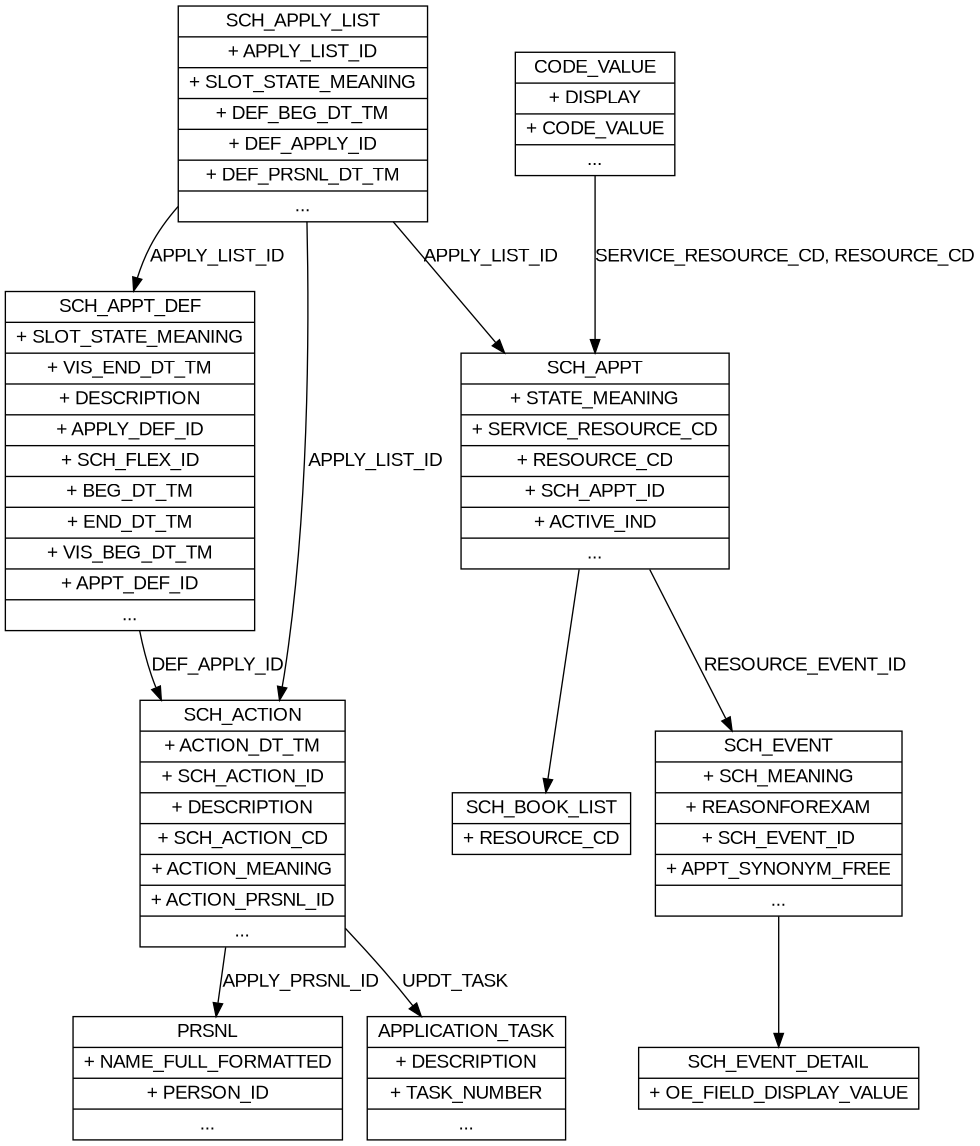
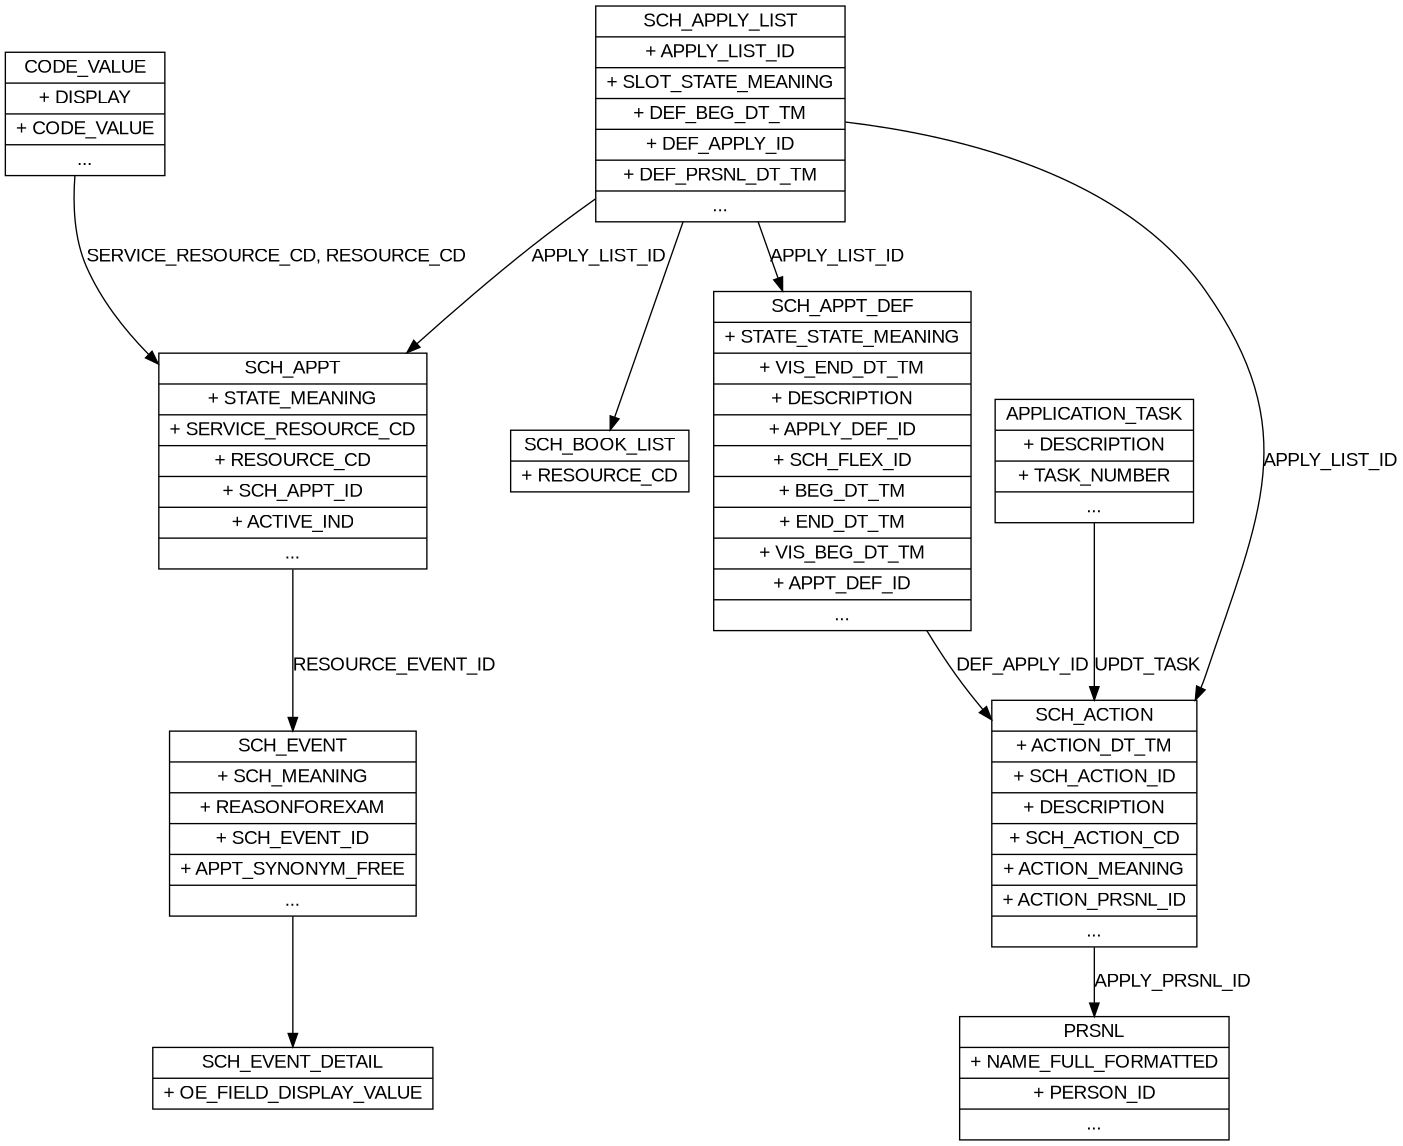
node "SCH_APPT_DEF": text "+ SLOT_STATE_MEANING" -> "+ STATE_STATE_MEANING"
edge "SCH_APPT" -> "SCH_BOOK_LIST": now "SCH_APPLY_LIST" -> "SCH_BOOK_LIST"
edge "SCH_ACTION" -> "APPLICATION_TASK": reversed
